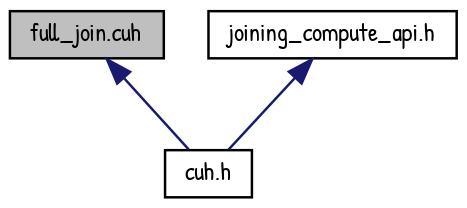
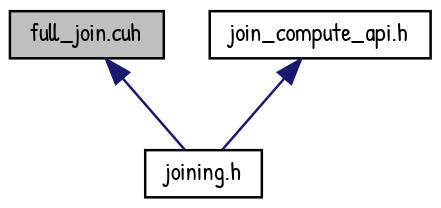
node "joining_compute_api.h": label "joining_compute_api.h" -> "join_compute_api.h"
node "cuh.h": label "cuh.h" -> "joining.h"
